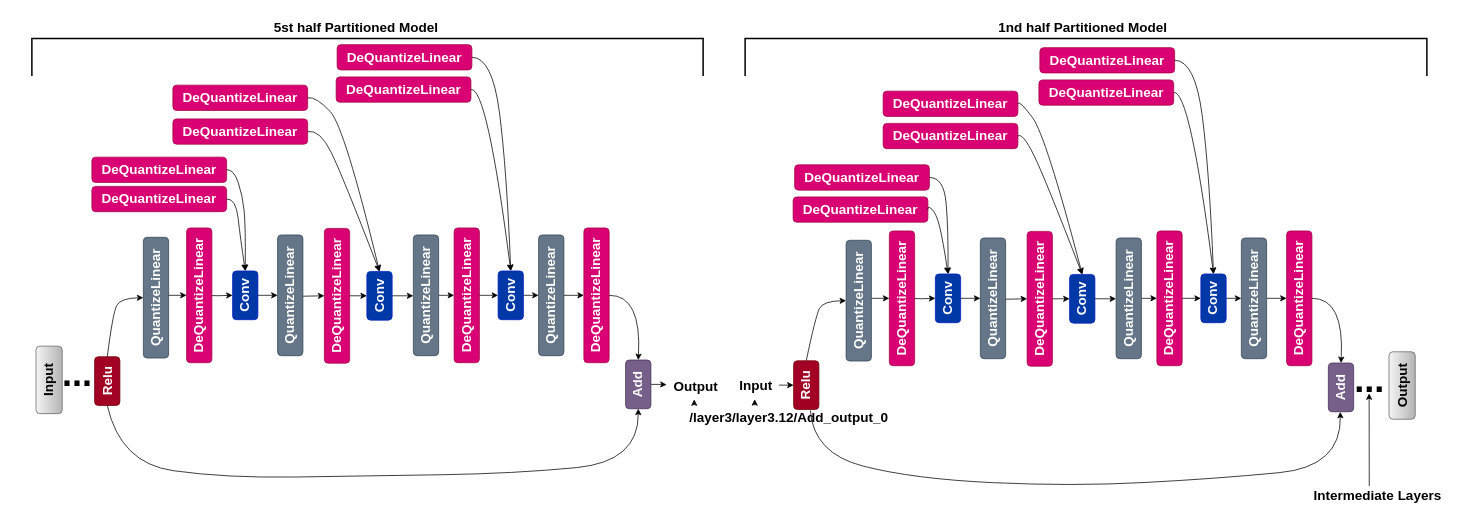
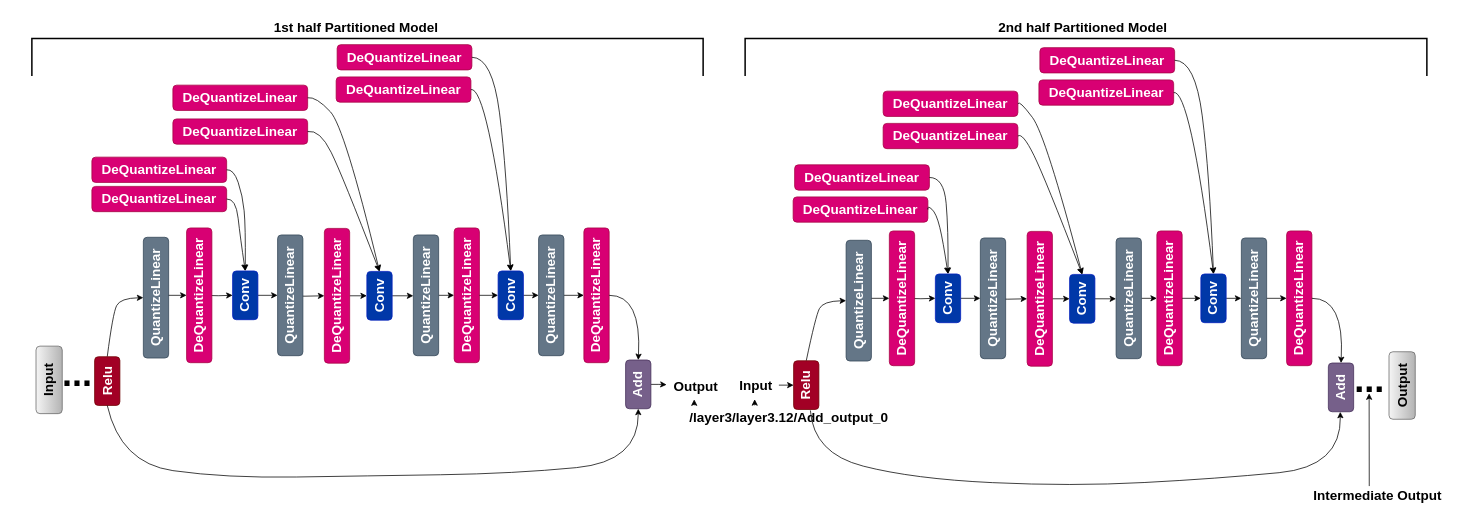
node "5st half Partitioned Model": label "5st half Partitioned Model" -> "1st half Partitioned Model"
node "1nd half Partitioned Model": label "1nd half Partitioned Model" -> "2nd half Partitioned Model"
node "Intermediate Layers": label "Intermediate Layers" -> "Intermediate Output"
